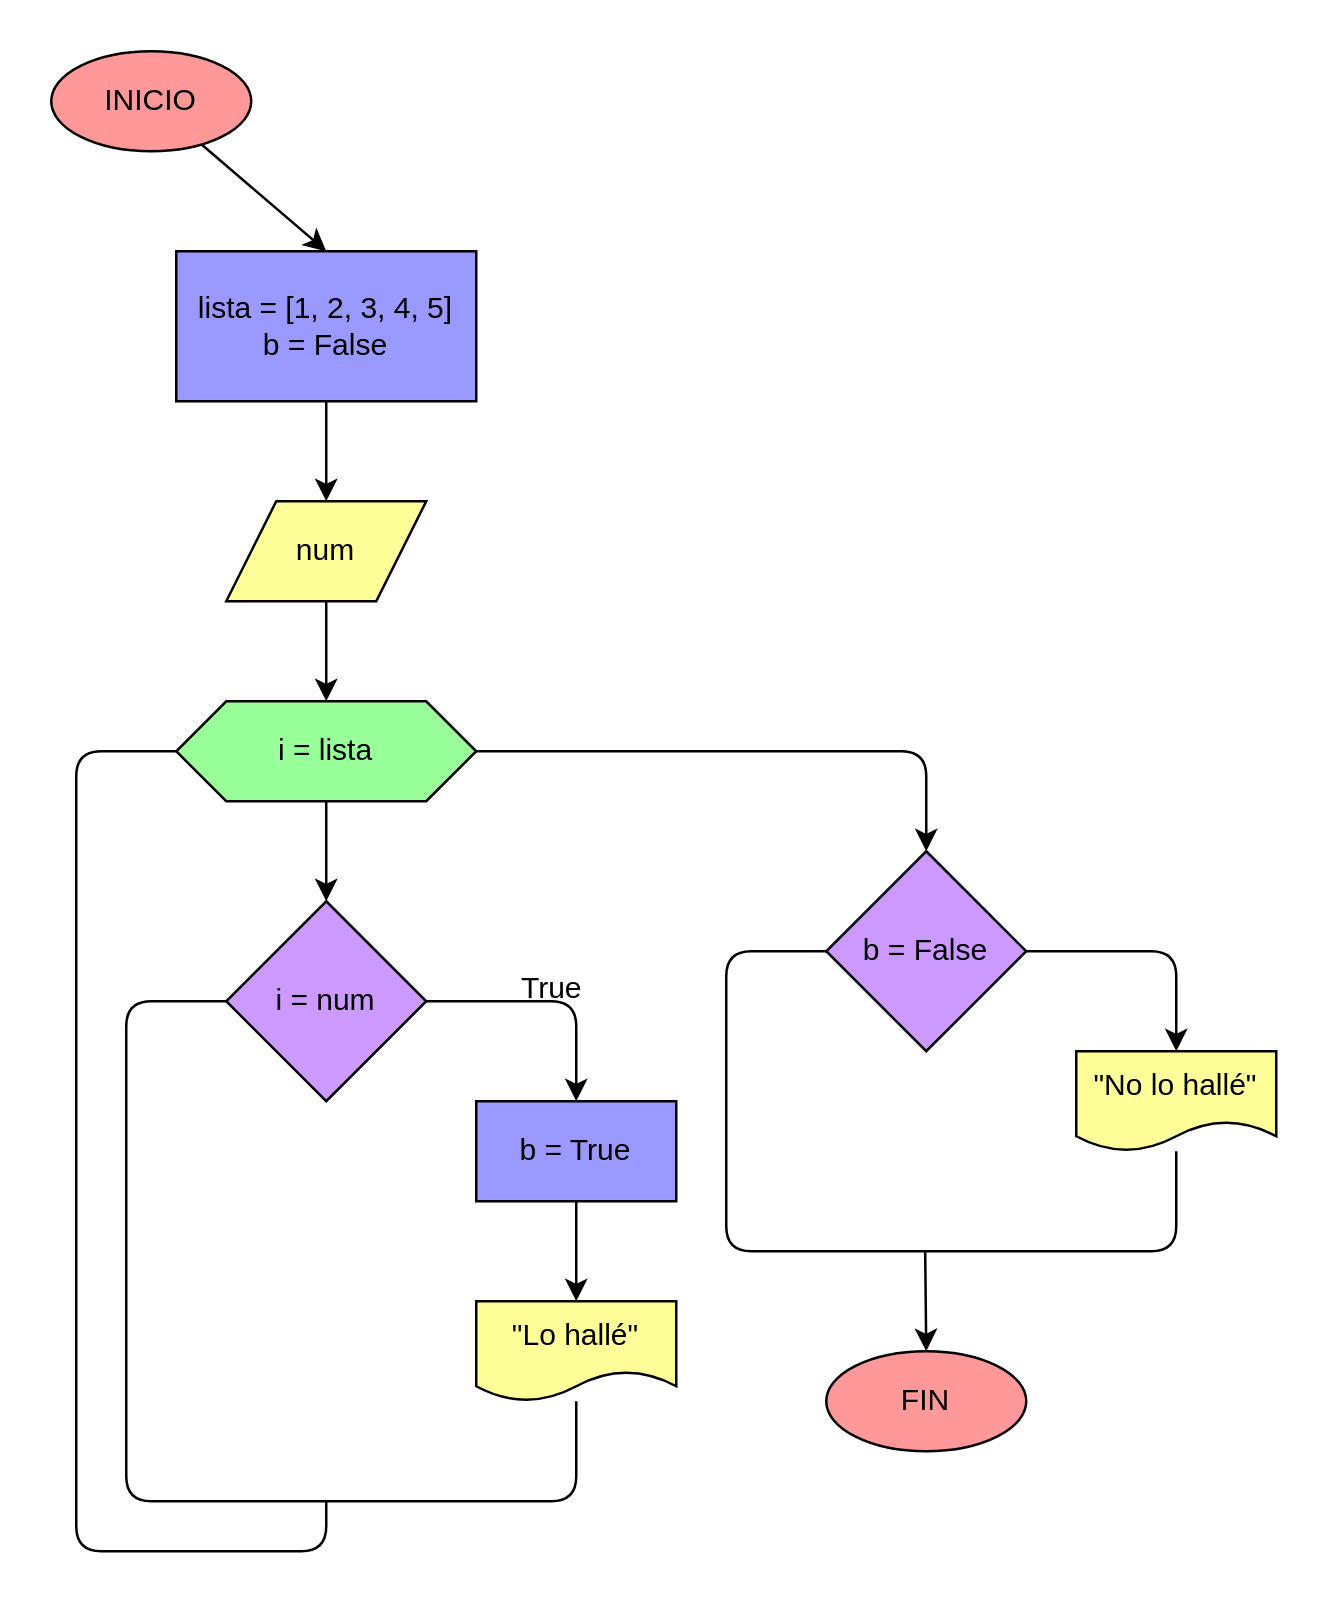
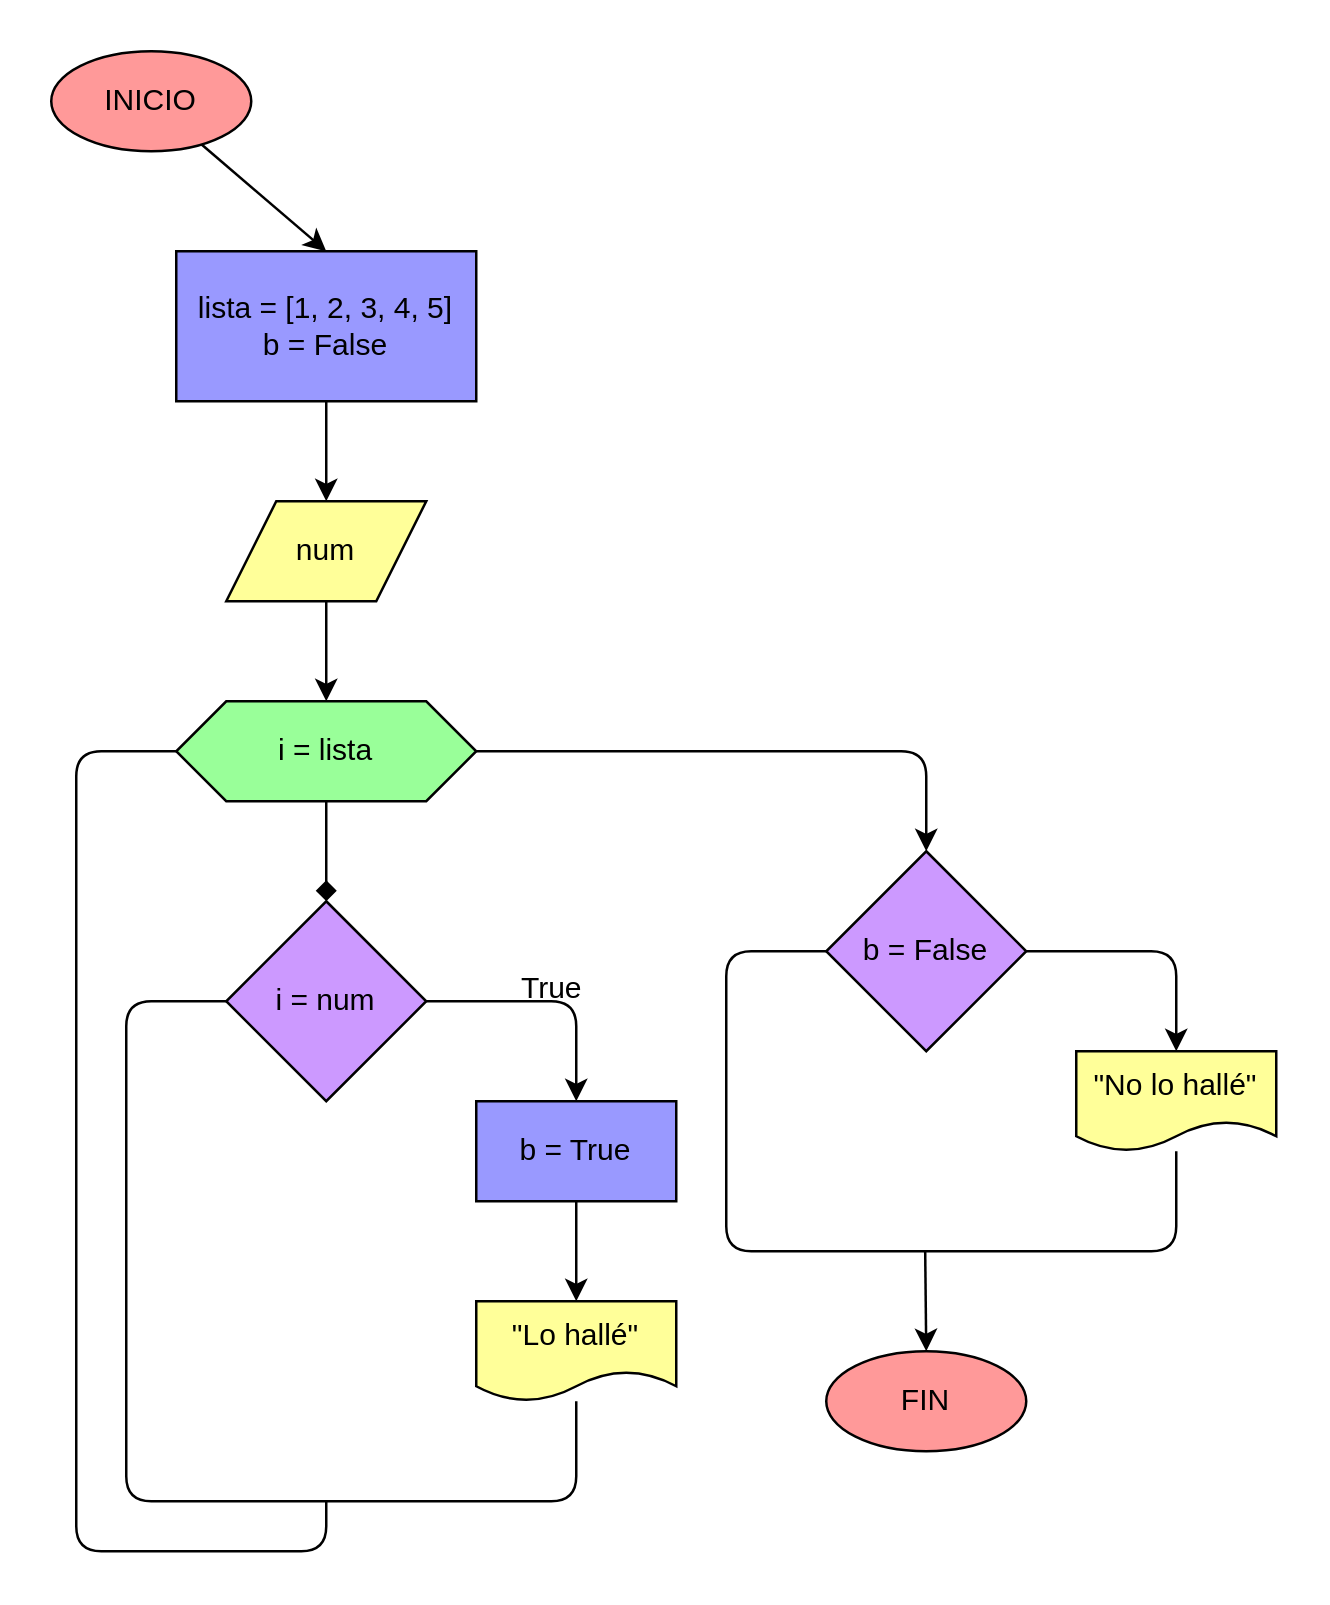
edge "i = lista" -> "i = num": arrowhead classic -> diamond
